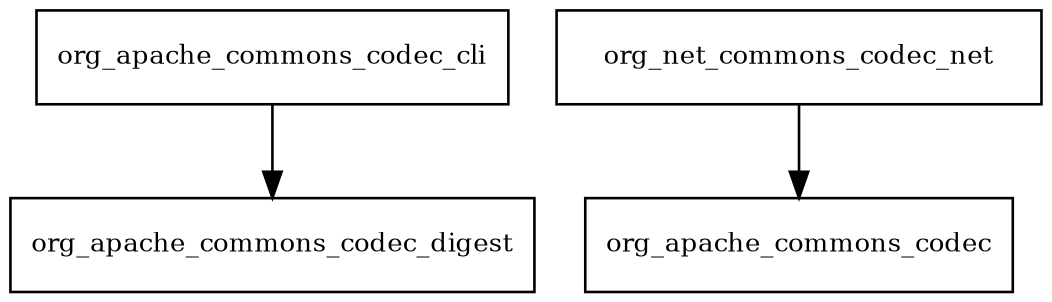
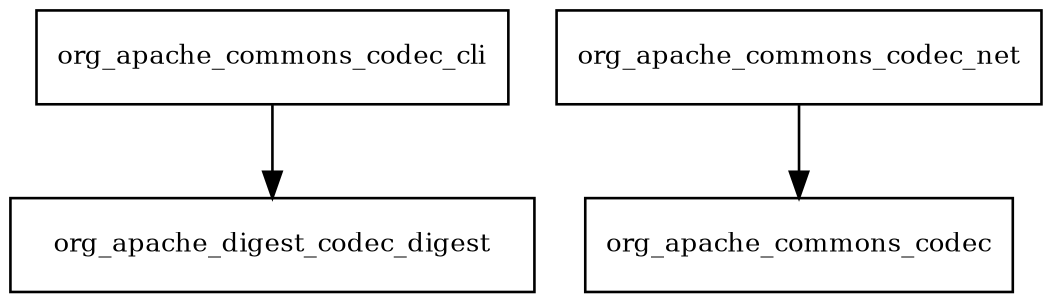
node "org_net_commons_codec_net": label "org_net_commons_codec_net" -> "org_apache_commons_codec_net"
node "org_apache_commons_codec_digest": label "org_apache_commons_codec_digest" -> "org_apache_digest_codec_digest"
